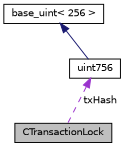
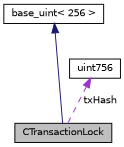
edge "uint756" -> "base_uint< 256 >": now "CTransactionLock" -> "base_uint< 256 >"
